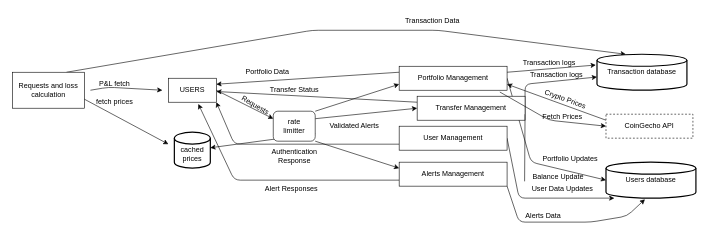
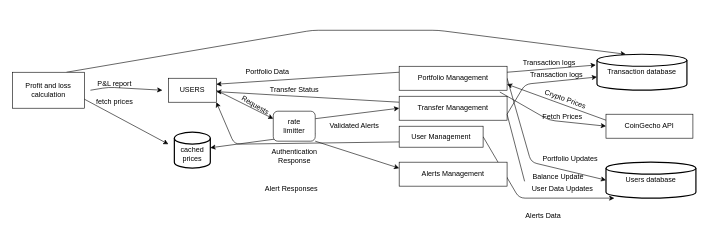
node "Transaction Data": removed
node "P&L fetch": label "P&L fetch" -> "P&L report"
node "Requests and loss calculation": label "Requests and loss calculation" -> "Profit and loss calculation"
edge "rate limitter" -> "Portfolio Management": removed
node "Transfer Management": moved (471, 108) -> (453, 108)
node "CoinGecho API": style dashed -> solid
edge "Alerts Management" -> "USERS": removed
node "User Management": size 108x24 -> 84x21
edge "Alerts Management" -> "Users database": removed
